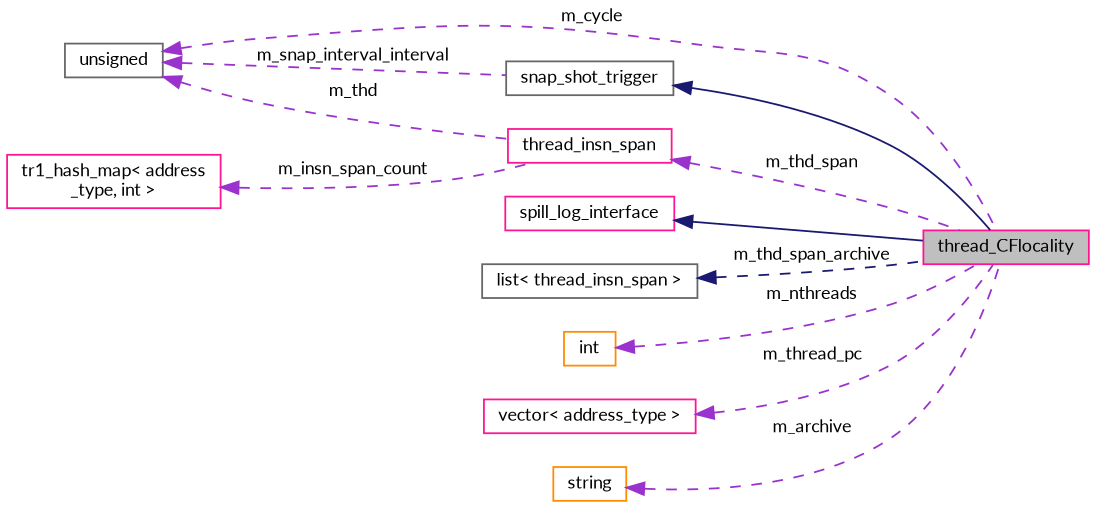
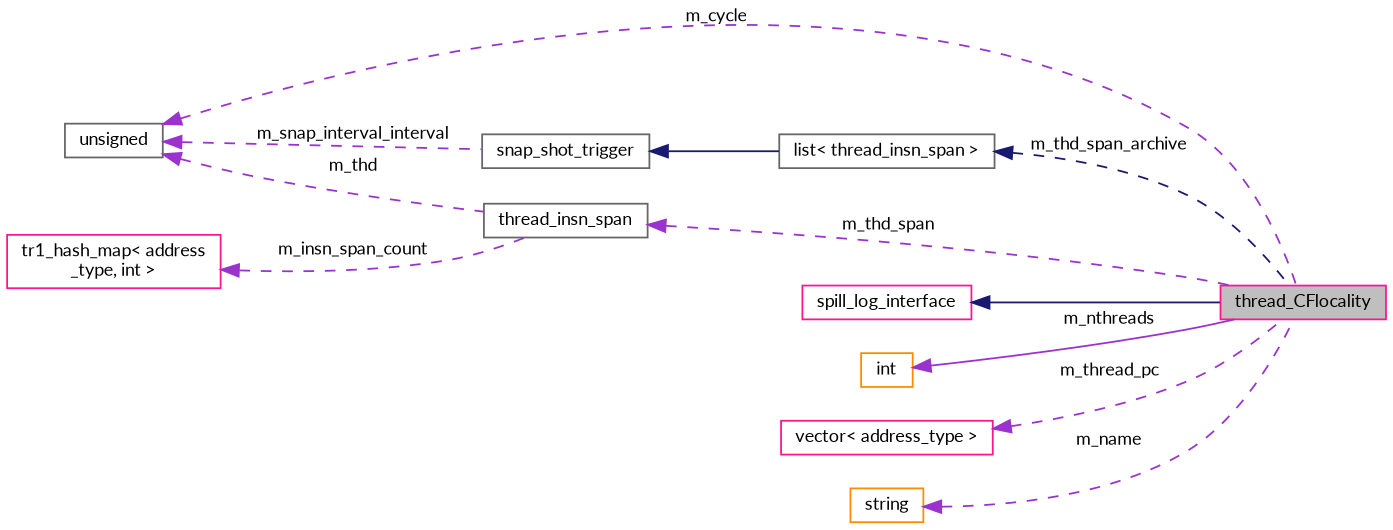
edge "thread_CFlocality" -> "snap_shot_trigger": now "list< thread_insn_span >" -> "snap_shot_trigger"
node "thread_insn_span": color deeppink -> gray40
edge "thread_CFlocality" -> "int": style dashed -> solid
edge "thread_CFlocality" -> "string": label " m_archive" -> " m_name"
